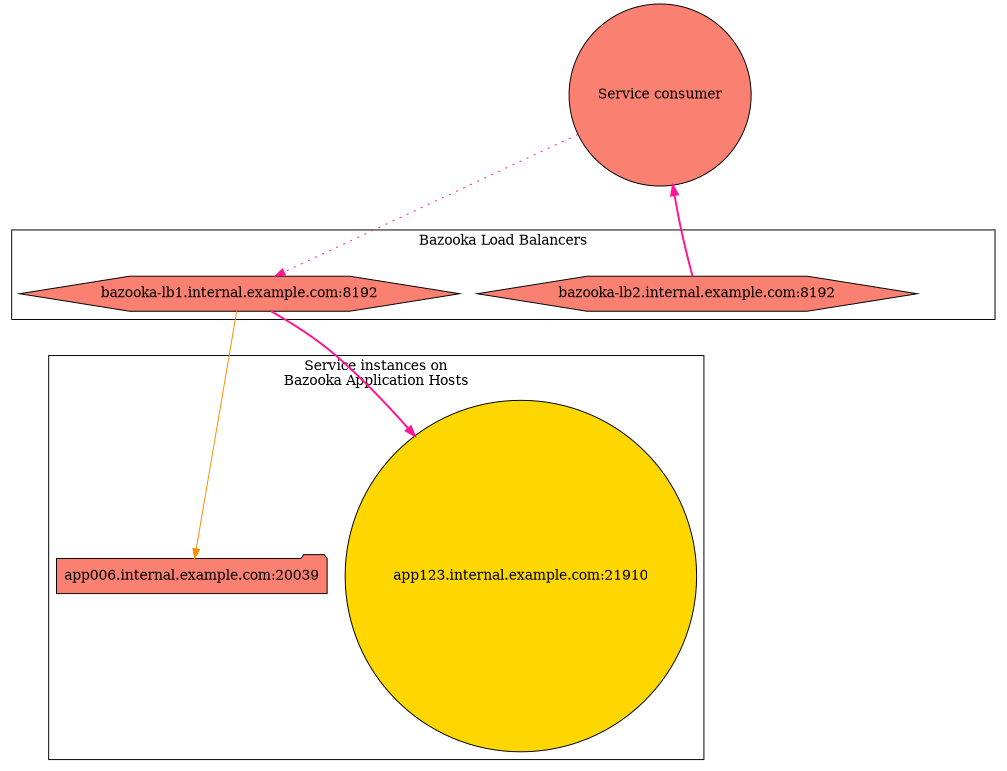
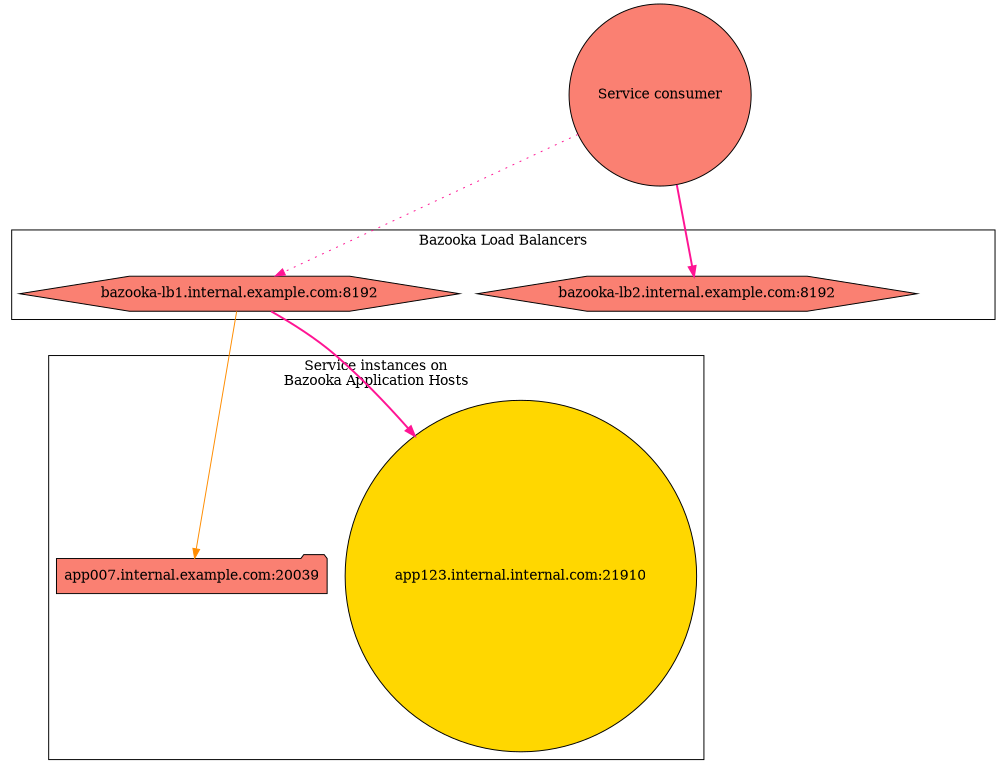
edge "bazooka-lb2.internal.example.com:8192" -> "Service consumer": reversed
node "app006.internal.example.com:20039": label "app006.internal.example.com:20039" -> "app007.internal.example.com:20039"
node "app123.internal.example.com:21910": label "app123.internal.example.com:21910" -> "app123.internal.internal.com:21910"
